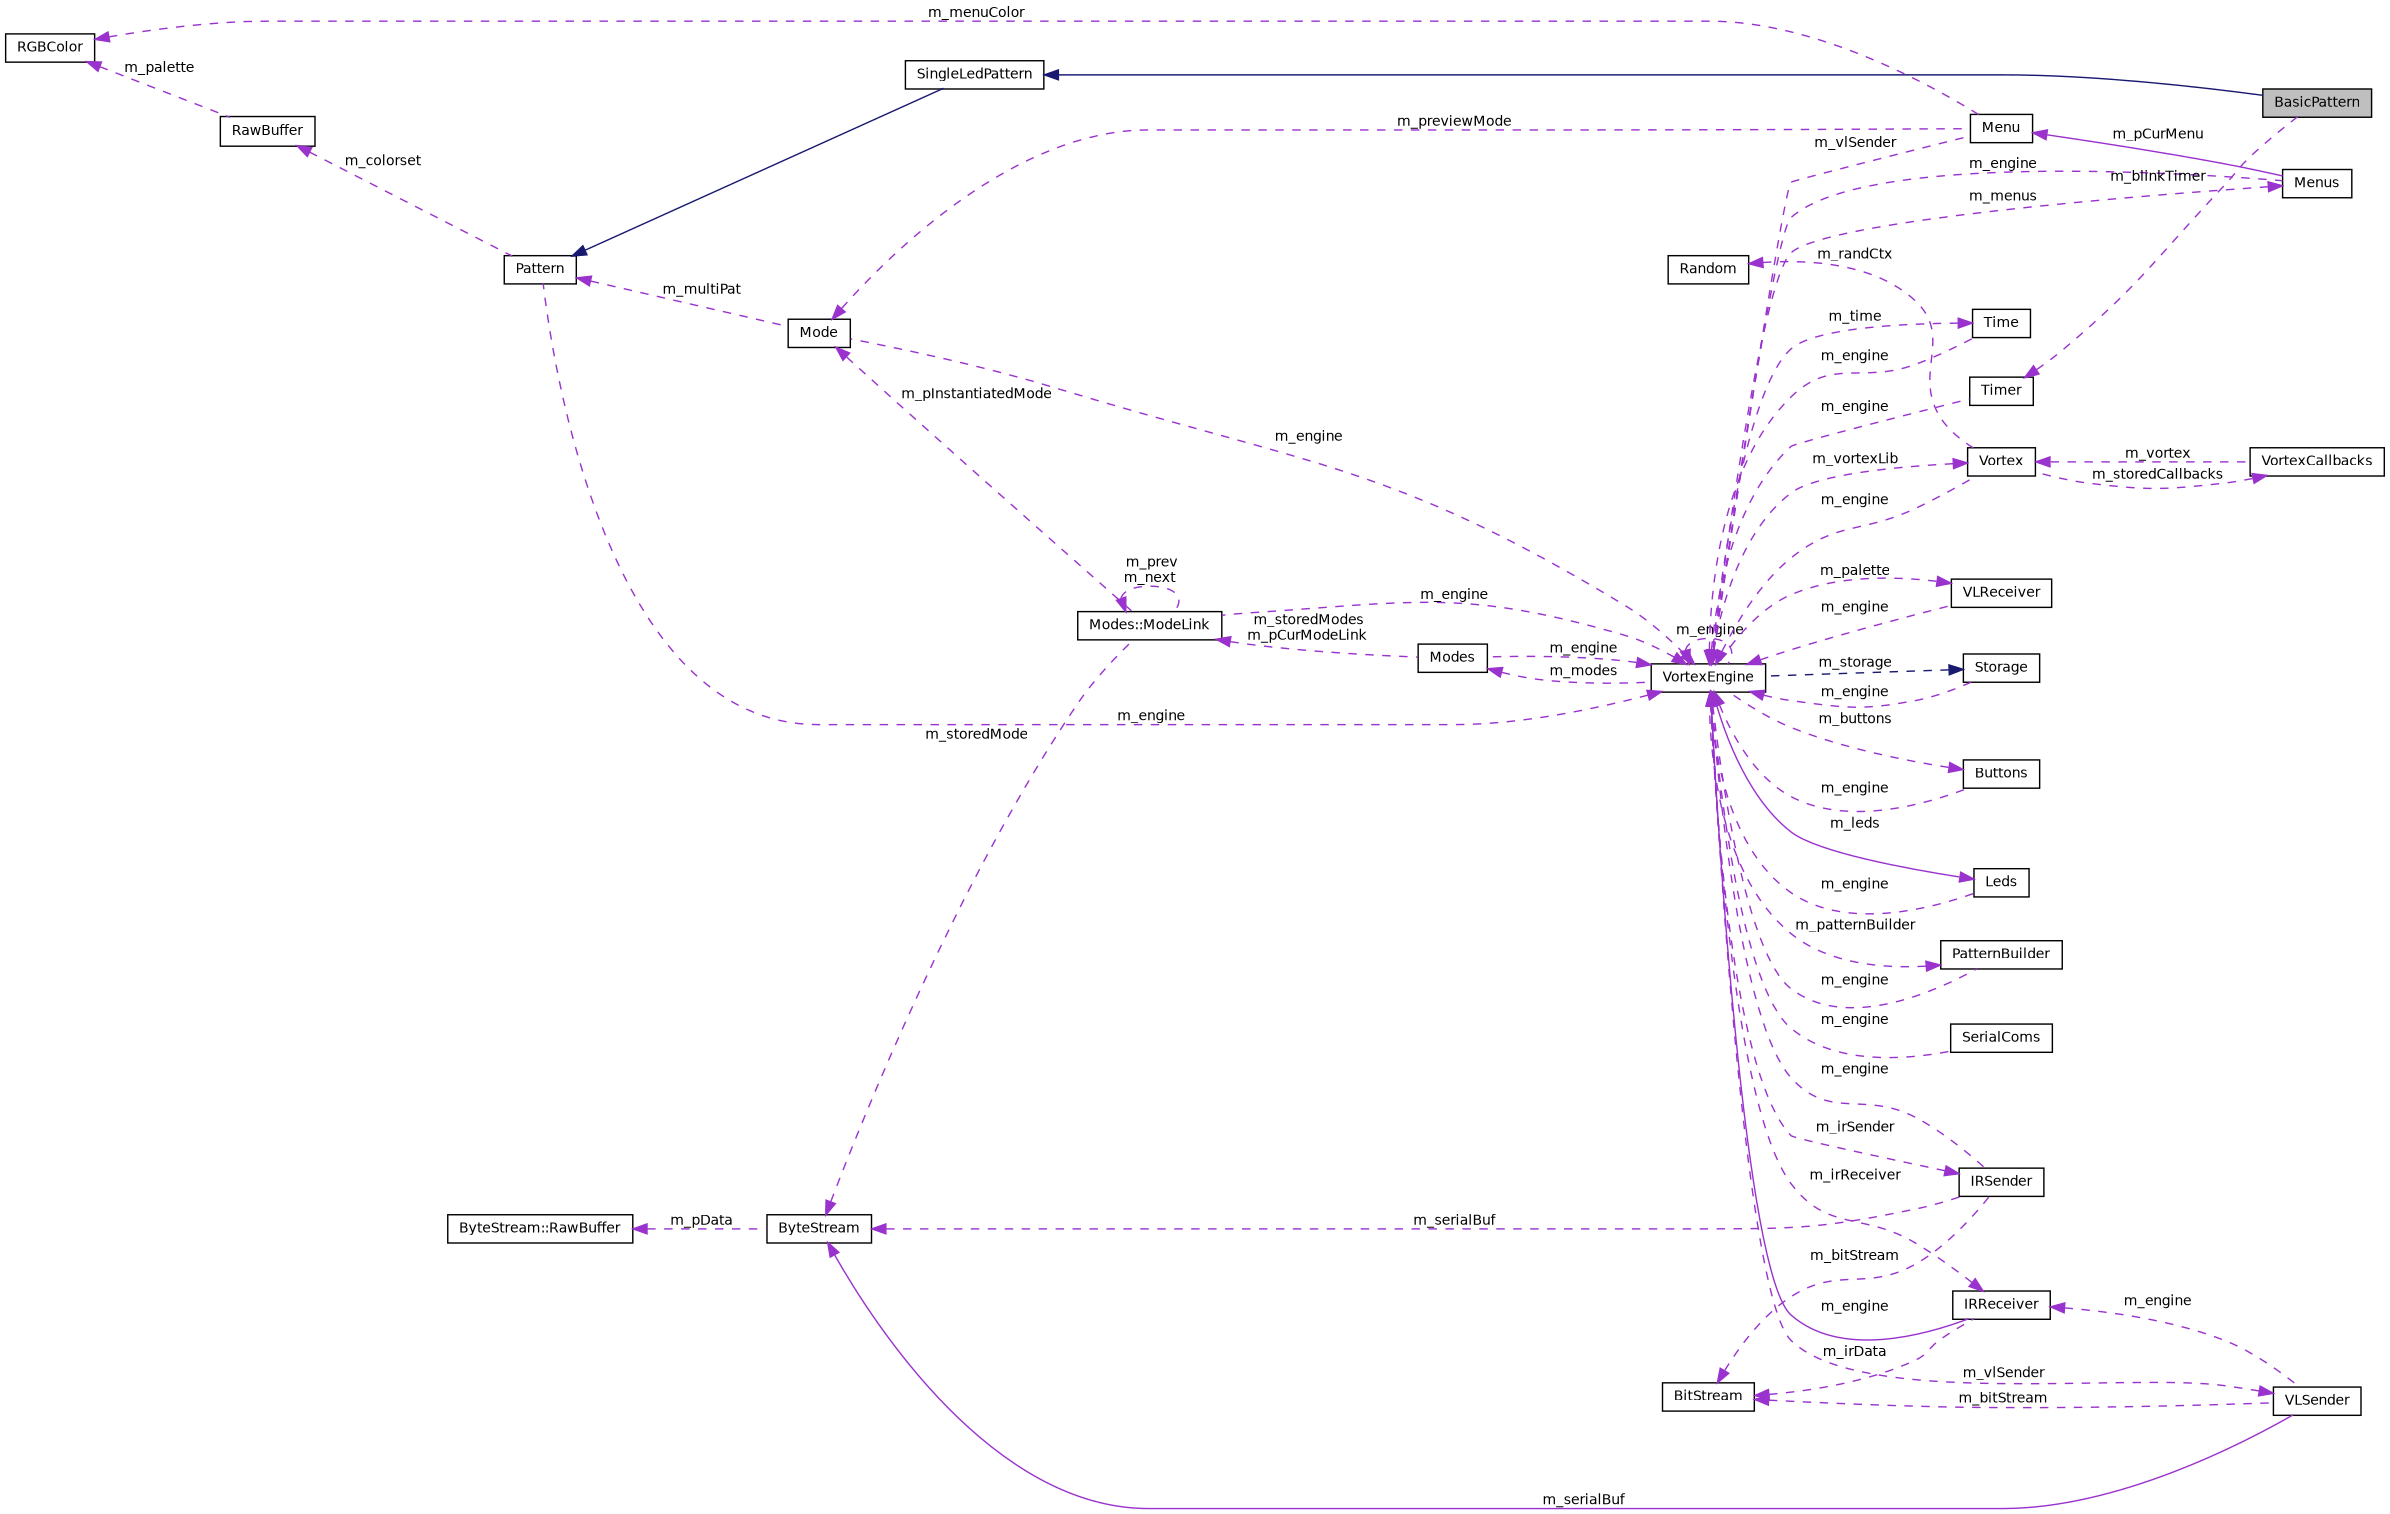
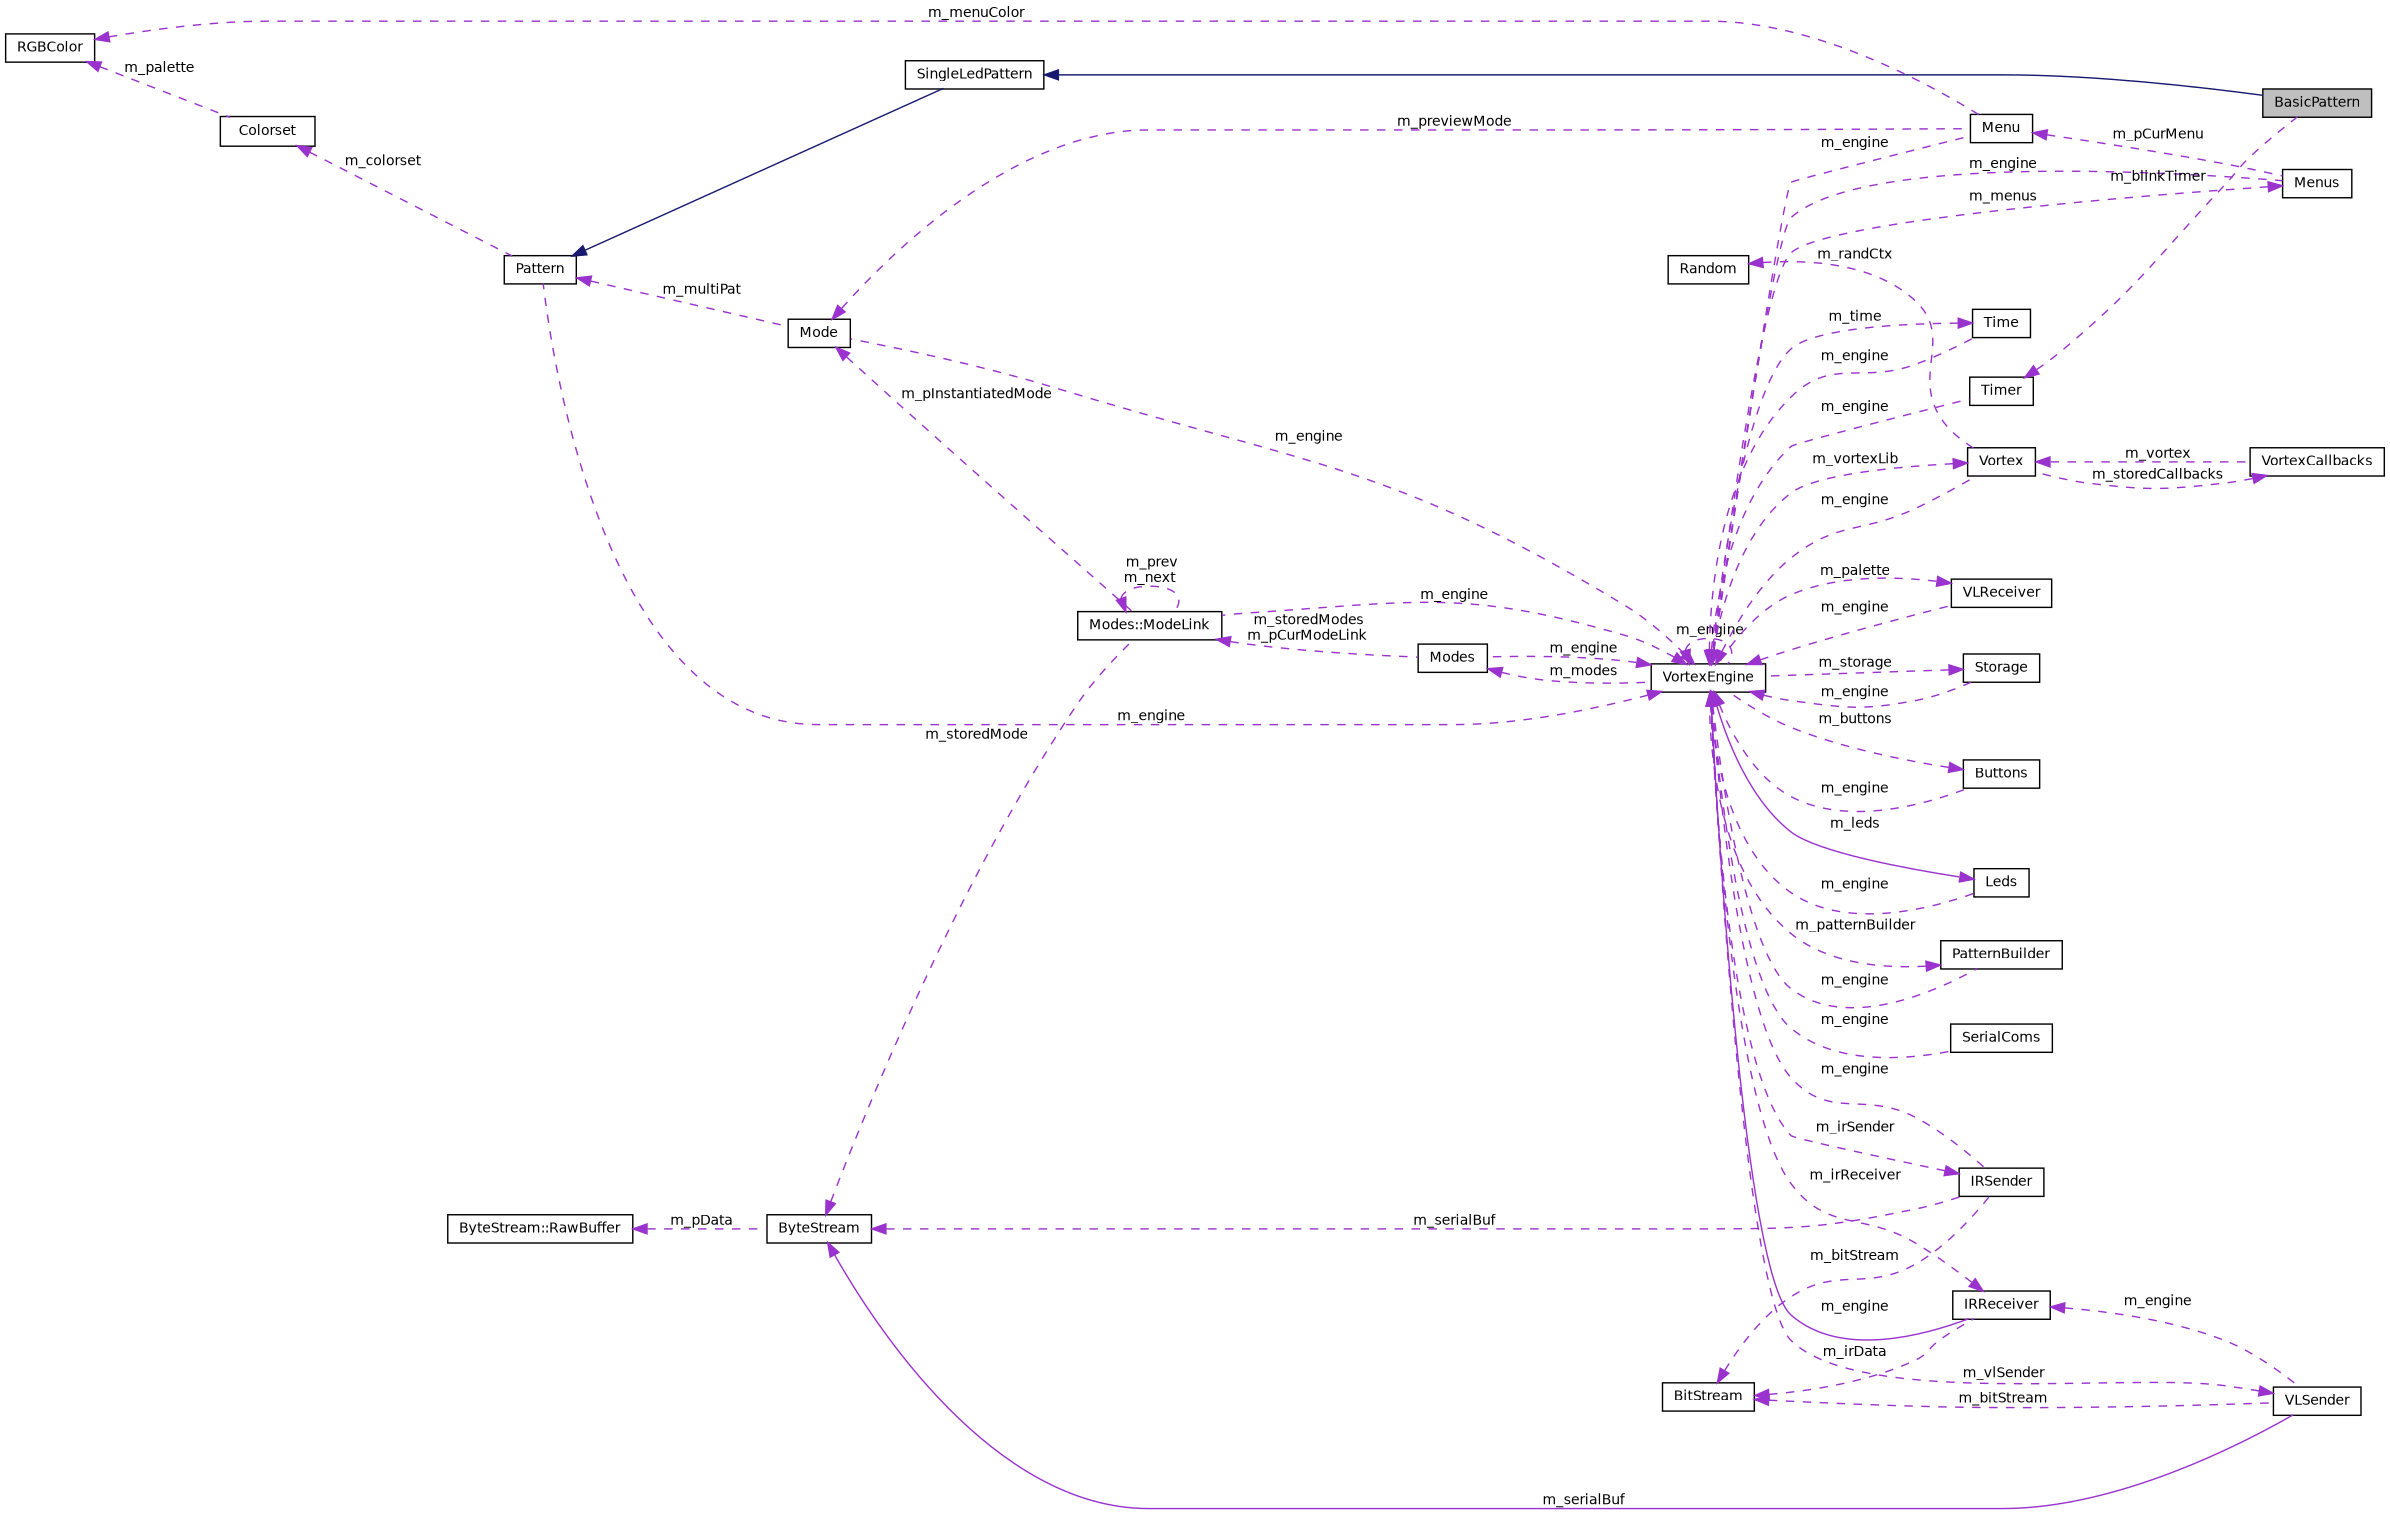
node "RawBuffer": label "RawBuffer" -> "Colorset"
edge "Menu" -> "VortexEngine": label " m_vlSender" -> " m_engine"
edge "Menus" -> "Menu": style solid -> dashed
edge "VortexEngine" -> "Storage": color midnightblue -> darkorchid3
